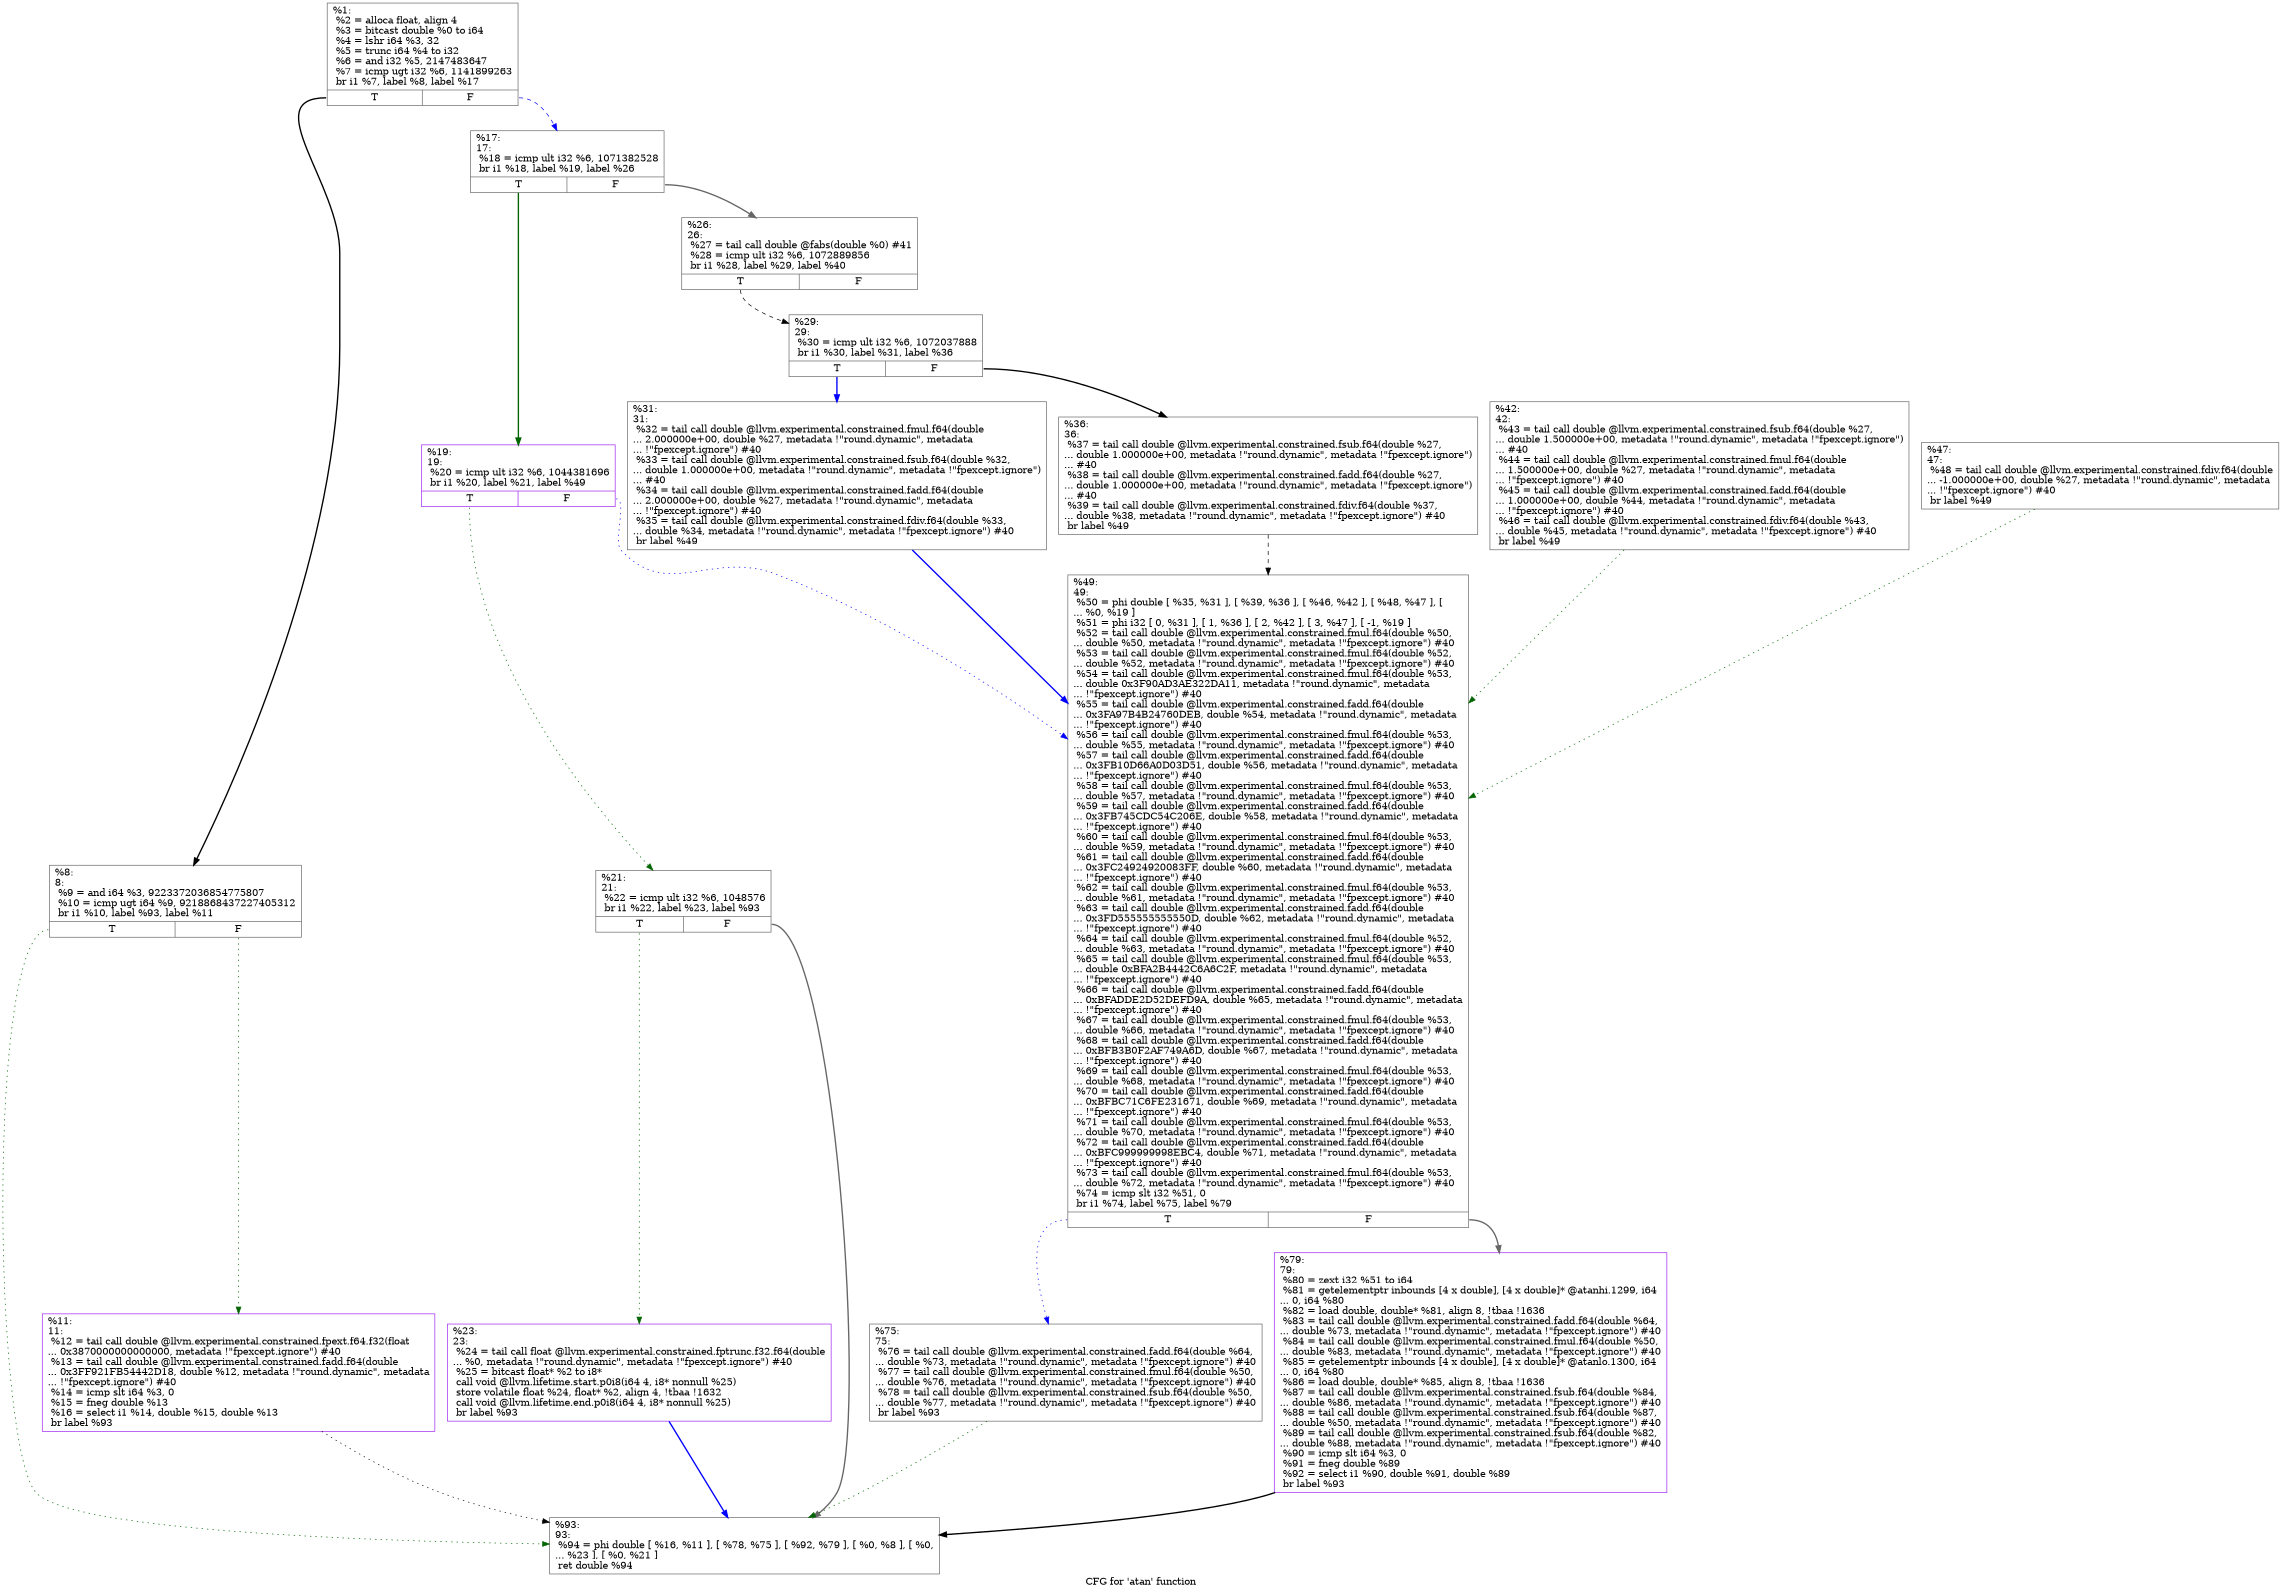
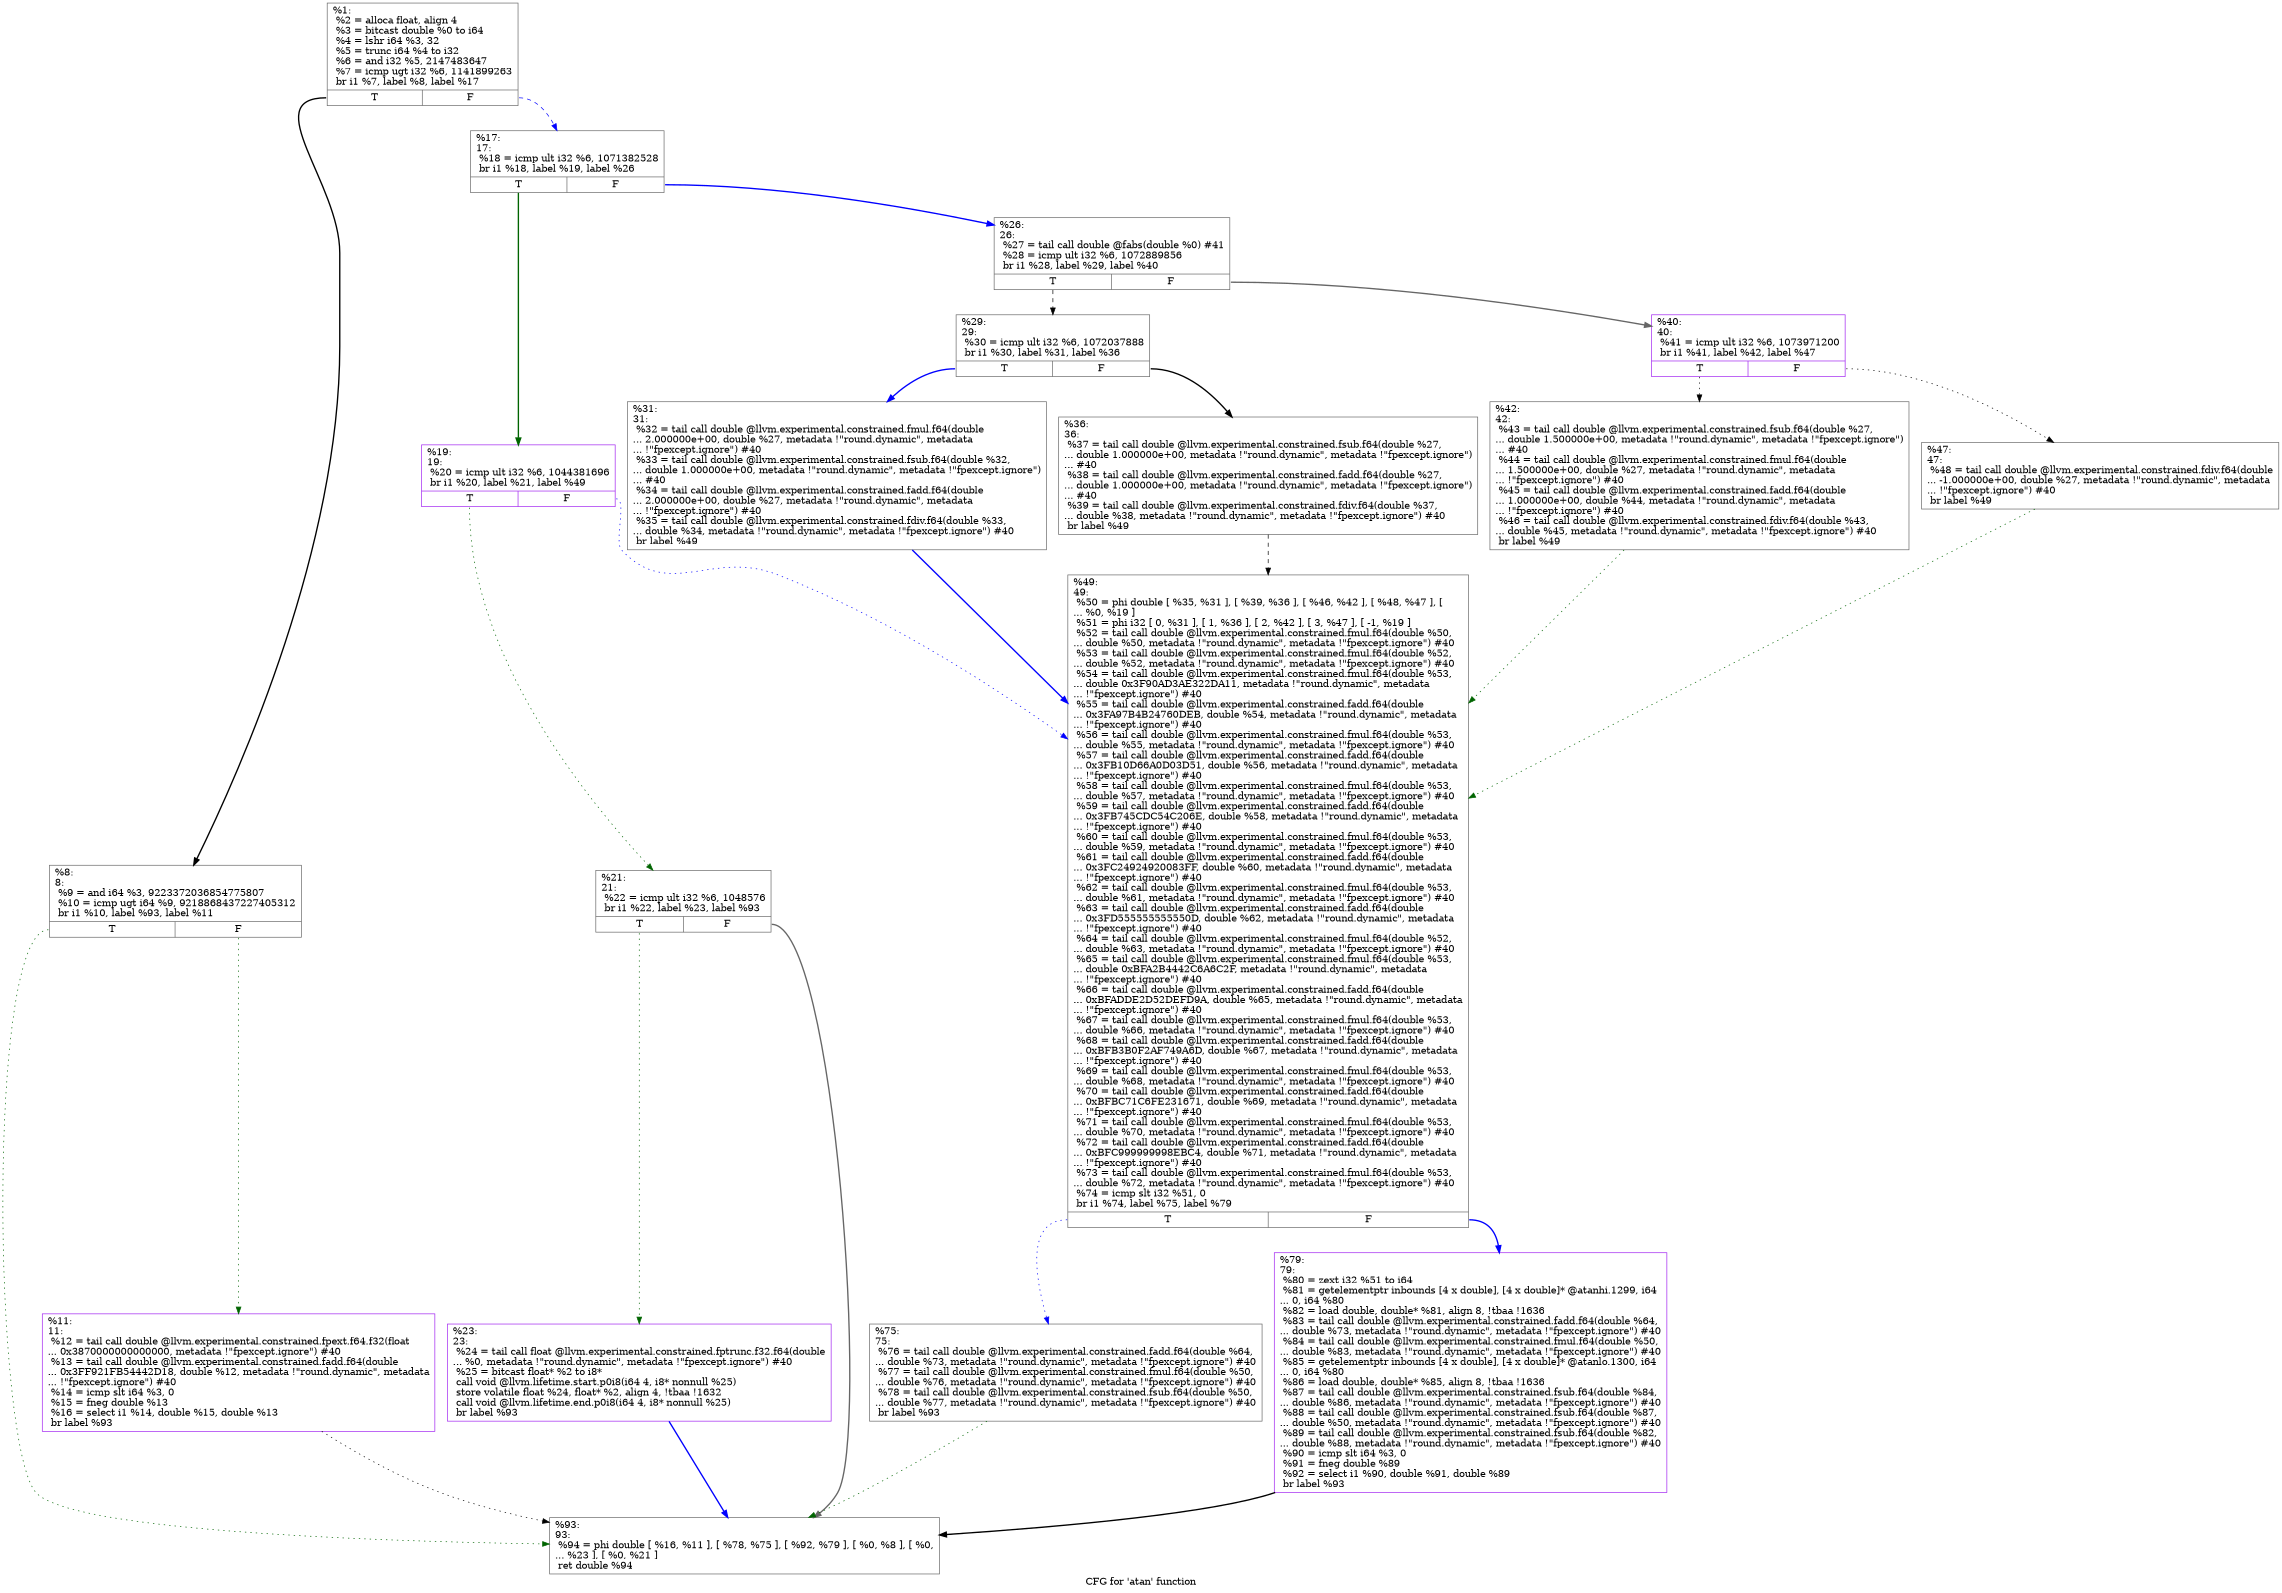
edge "%17:" -> "%26:": color gray40 -> blue
node "%40:": added
edge "%49:" -> "%79:": color gray40 -> blue
